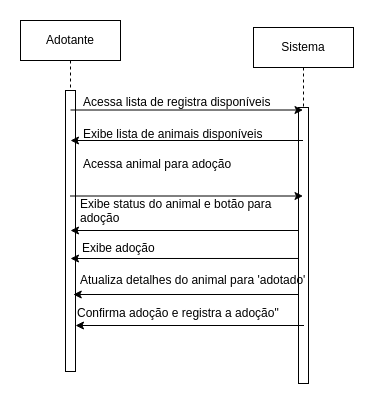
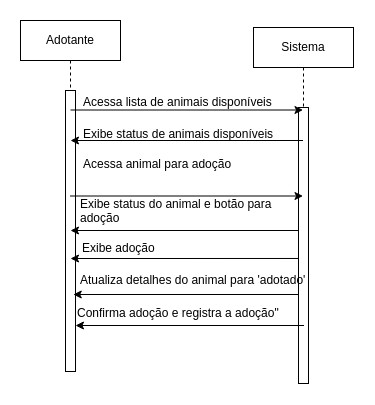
node "Acessa lista de registra disponíveis": label "Acessa lista de registra disponíveis" -> "Acessa lista de animais disponíveis"
node "Exibe lista de animais disponíveis": label "Exibe lista de animais disponíveis" -> "Exibe status de animais disponíveis"
